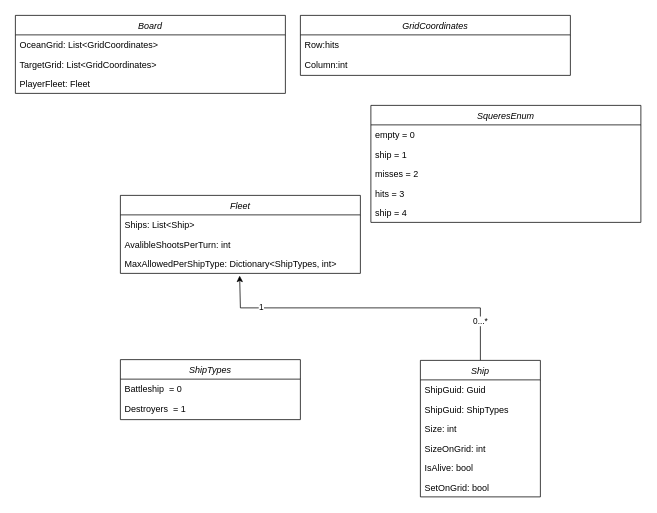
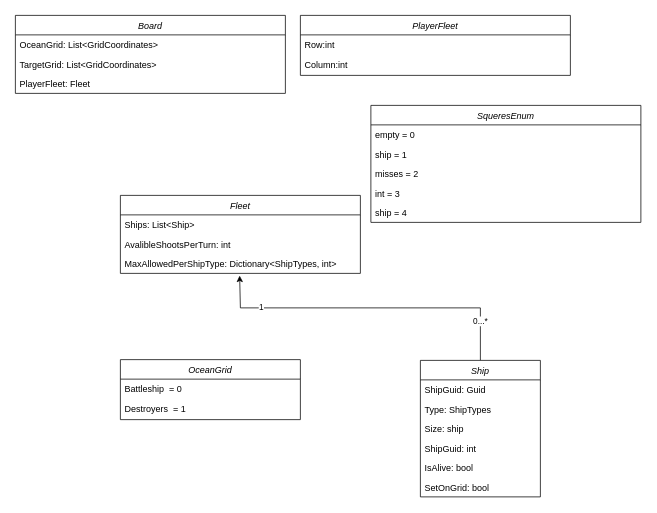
node "GridCoordinates": label "GridCoordinates" -> "PlayerFleet"
node "Row:hits": label "Row:hits" -> "Row:int"
node "hits = 3": label "hits = 3" -> "int = 3"
node "ShipTypes": label "ShipTypes" -> "OceanGrid"
node "ShipGuid: ShipTypes": label "ShipGuid: ShipTypes" -> "Type: ShipTypes"
node "Size: int": label "Size: int" -> "Size: ship"
node "SizeOnGrid: int": label "SizeOnGrid: int" -> "ShipGuid: int"
